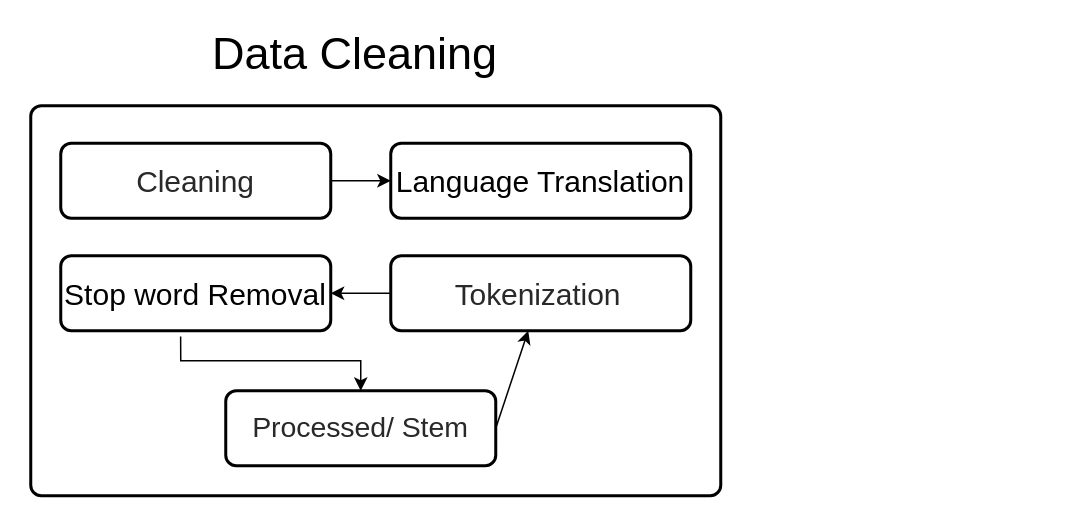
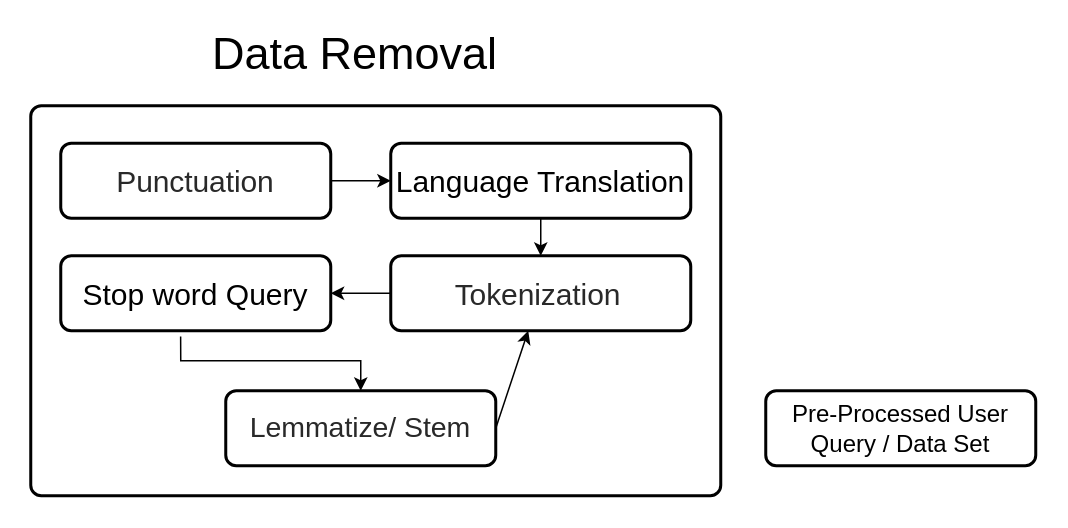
node "Data Cleaning": label "Data Cleaning" -> "Data Removal"
node "Cleaning": label "Cleaning" -> "Punctuation"
edge "Language Translation" -> "Tokenization": added
node "Stop word Removal": label "Stop word Removal" -> "Stop word Query"
node "Processed/ Stem": label "Processed/ Stem" -> "Lemmatize/ Stem"
node "Pre-Processed User Query / Data Set": added
